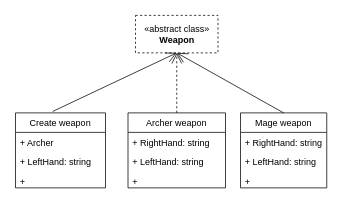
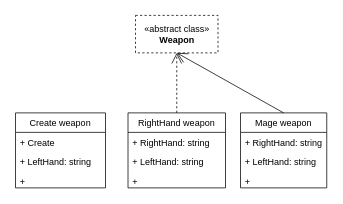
edge "Create weapon" -> "«abstract class» Weapon": removed
node "Archer weapon": label "Archer weapon" -> "RightHand weapon"
node "+ Archer": label "+ Archer" -> "+ Create"
